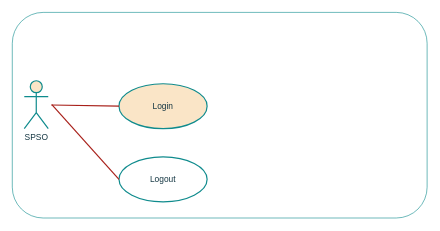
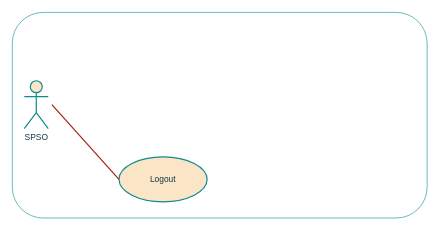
edge "SPSO" -- "Login": removed
node "Login": removed
node "Logout": fillcolor #ffffff -> #fae5c7
